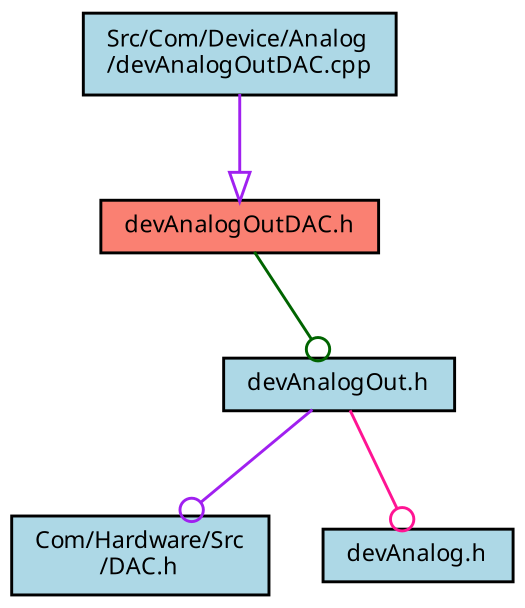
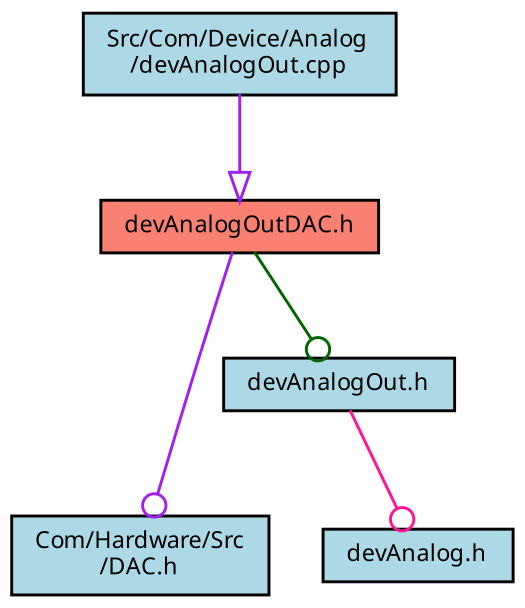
node "Src/Com/Device/Analog /devAnalogOutDAC.cpp": label "Src/Com/Device/Analog /devAnalogOutDAC.cpp" -> "Src/Com/Device/Analog /devAnalogOut.cpp"
edge "devAnalogOut.h" -> "Com/Hardware/Src /DAC.h": now "devAnalogOutDAC.h" -> "Com/Hardware/Src /DAC.h"
